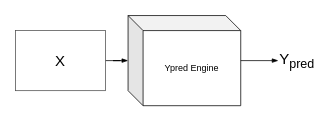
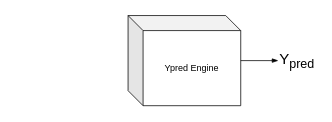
node "X": removed
edge "X" -> "Ypred Engine": removed
